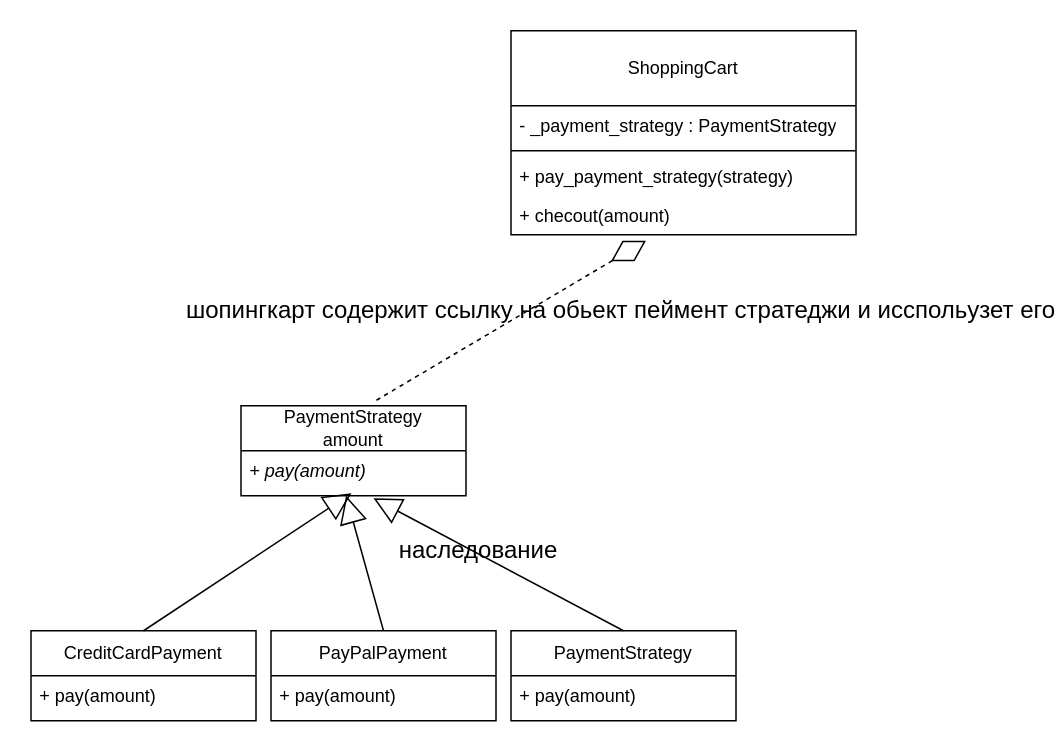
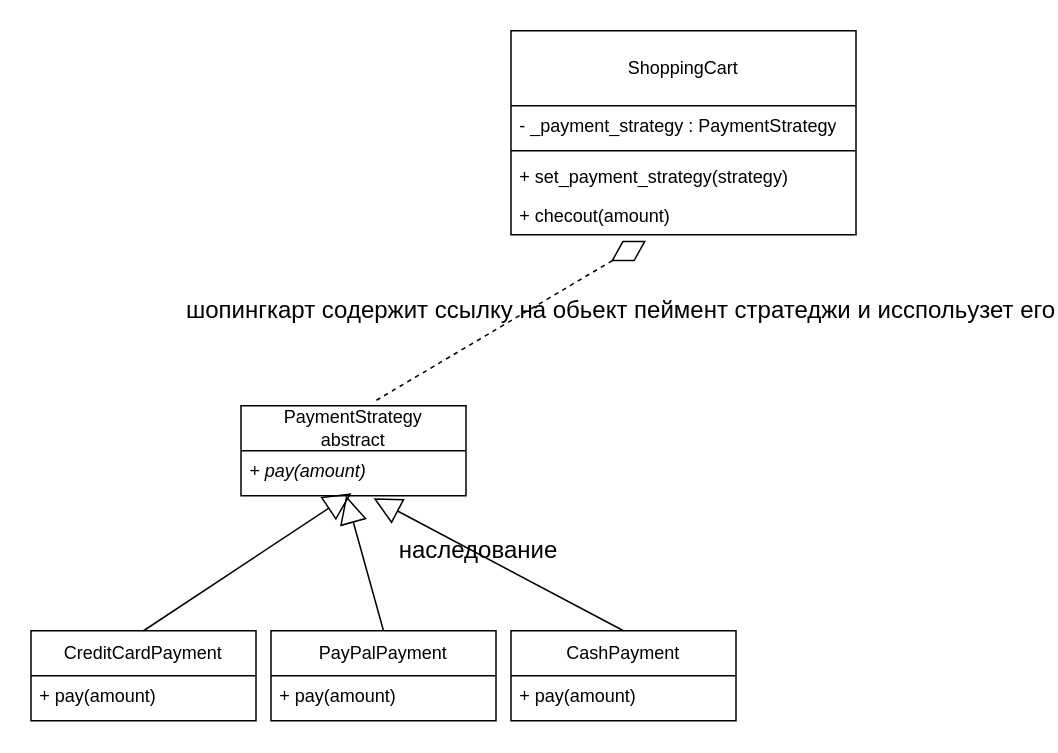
node "+ pay_payment_strategy(strategy)": label "+ pay_payment_strategy(strategy)" -> "+ set_payment_strategy(strategy)"
node "PaymentStrategy amount": label "PaymentStrategy amount" -> "PaymentStrategy abstract"
node "PaymentStrategy": label "PaymentStrategy" -> "CashPayment"
